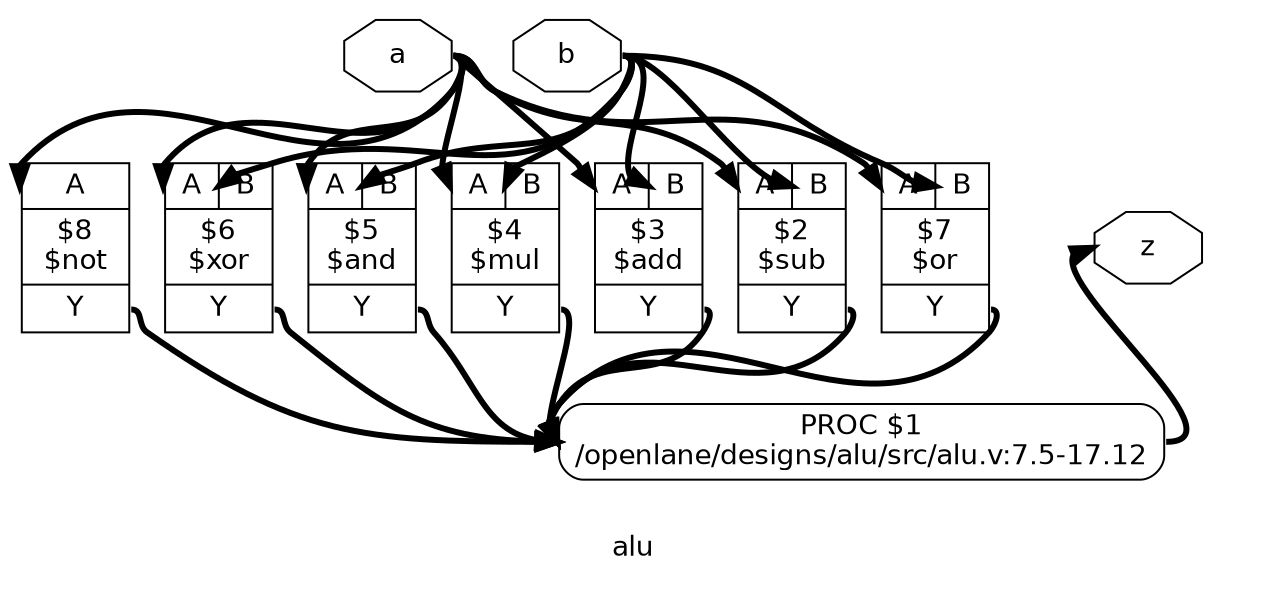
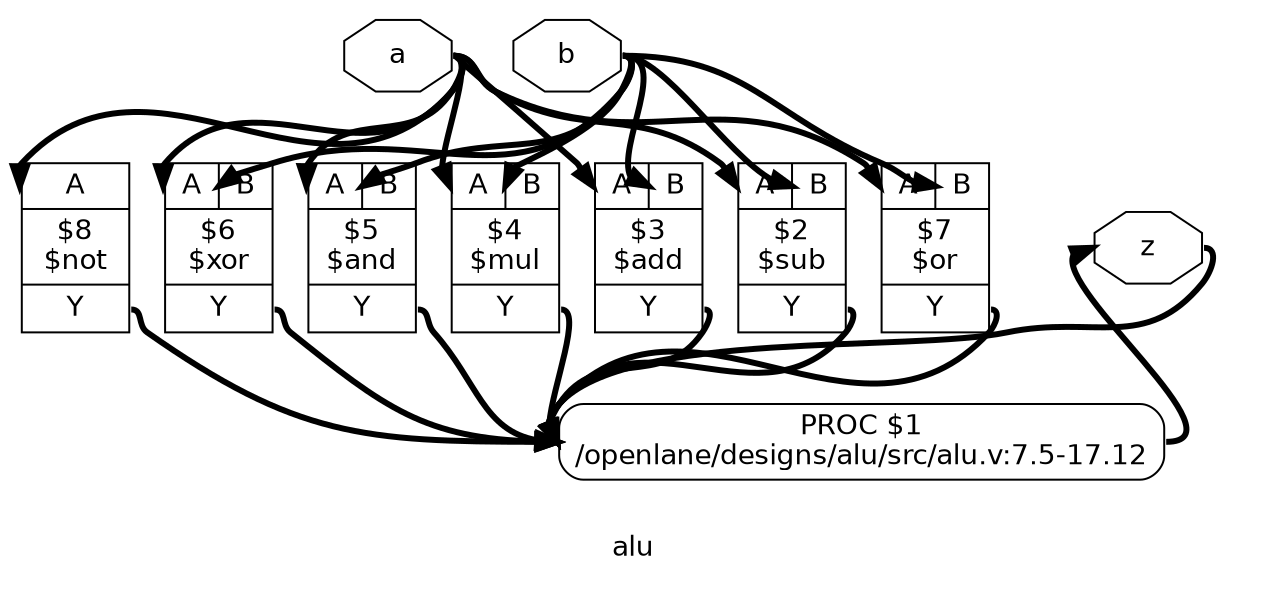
edge "z" -> "PROC $1 /openlane/designs/alu/src/alu.v:7.5-17.12": added
